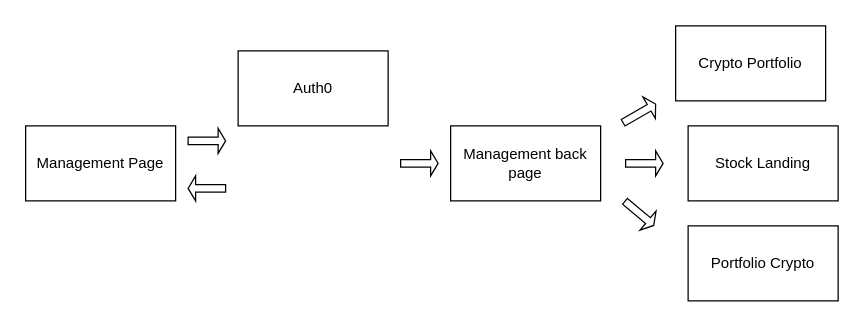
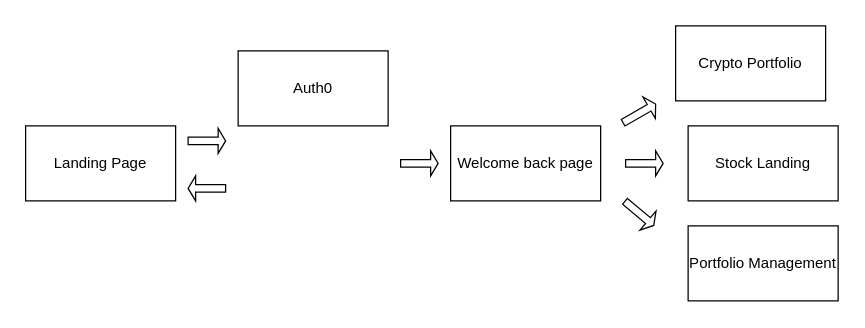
node "Management Page": label "Management Page" -> "Landing Page"
node "Management back page": label "Management back page" -> "Welcome back page"
node "Portfolio Crypto": label "Portfolio Crypto" -> "Portfolio Management"
